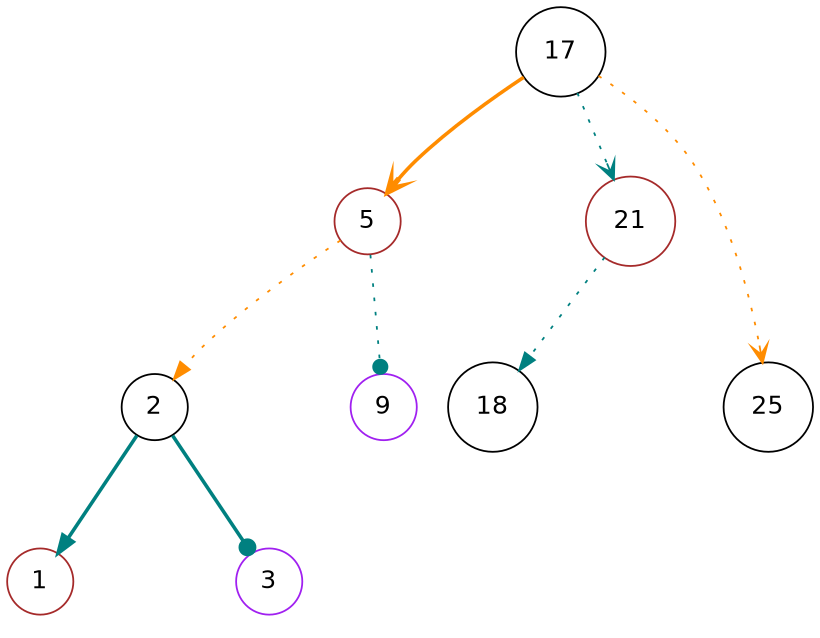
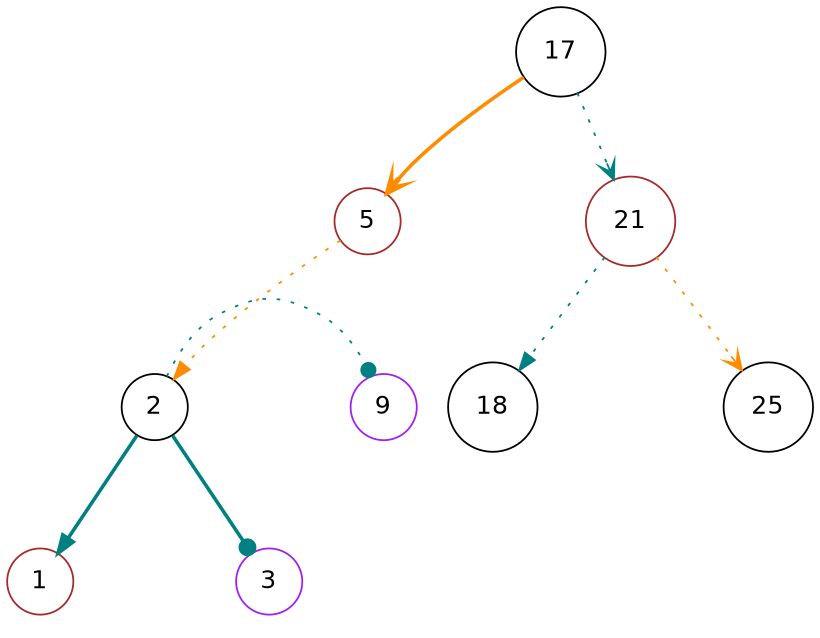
edge "17" -> "25": now "21" -> "25"
edge "5" -> "9": now "2" -> "9"
